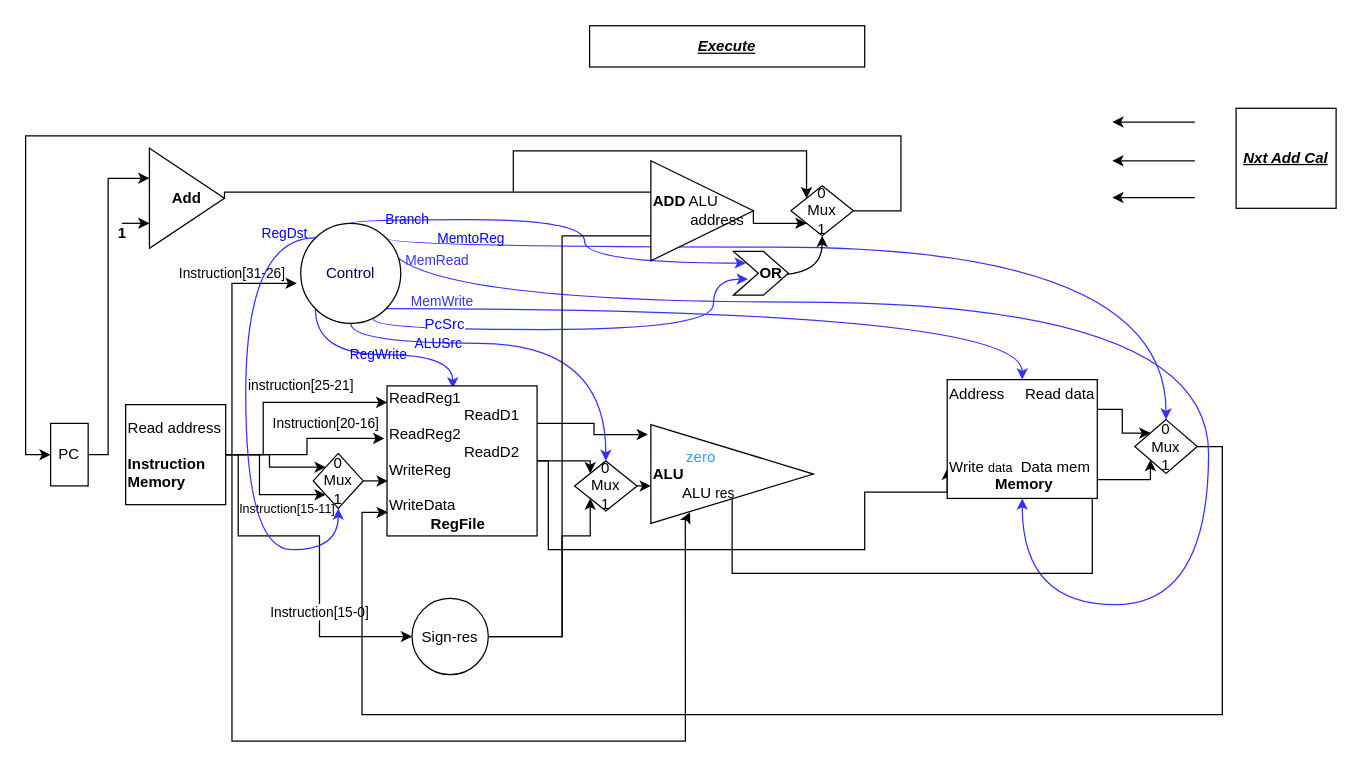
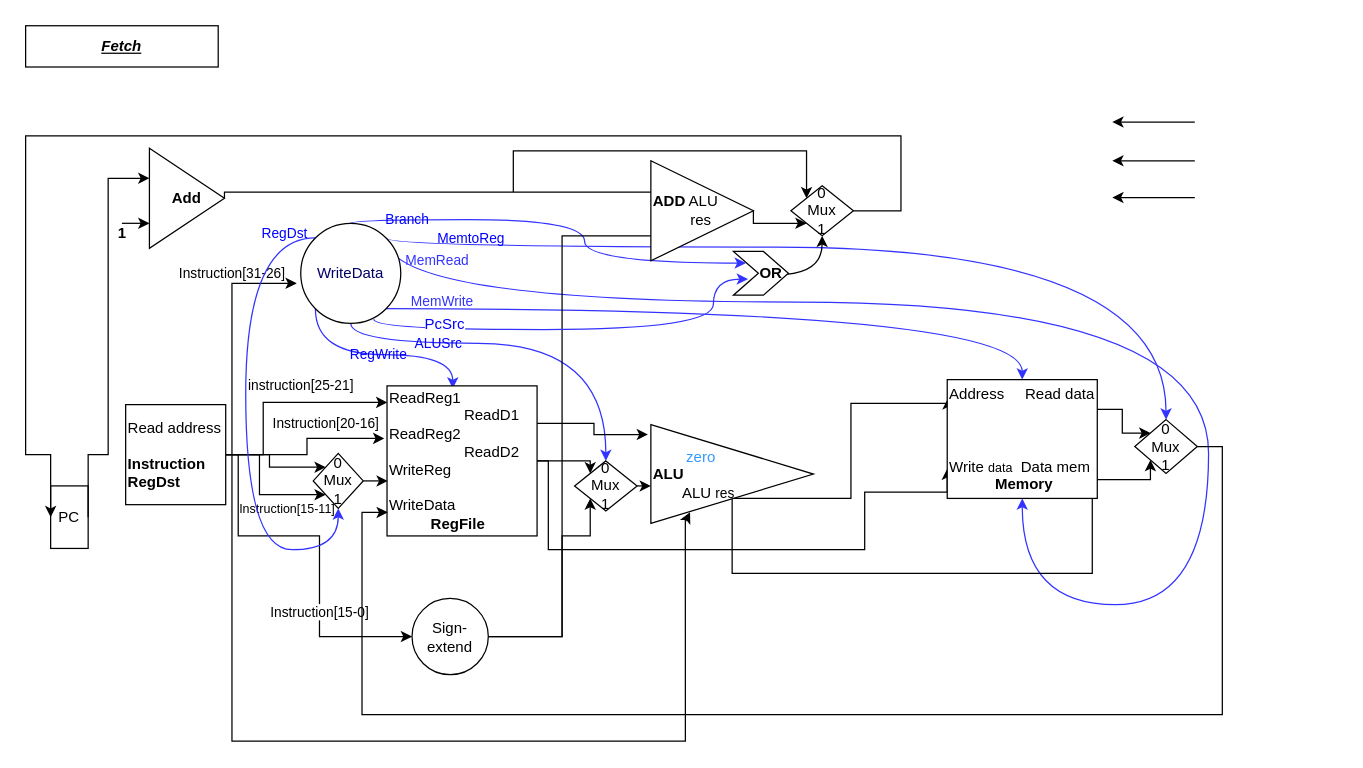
node "Fetch": added
node "Execute": removed
node "Nxt Add Cal": removed
node "ADD ALU address": label "ADD ALU address" -> "ADD ALU res"
node "Control": label "Control" -> "WriteData"
node "PC": moved (69, 454) -> (69, 517)
node "Read address Instruction Memory": label "Read address Instruction Memory" -> "Read address Instruction RegDst"
edge "zero ALU ALU res" -> "Address Read data Write data Data mem Memory": added
node "Sign-res": label "Sign-res" -> "Sign-extend"
